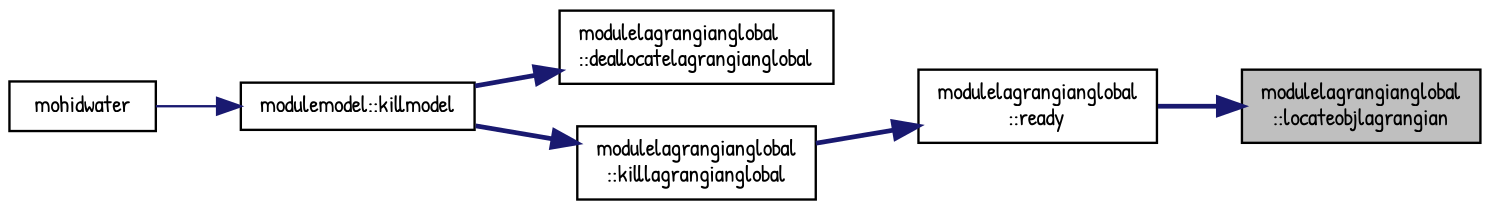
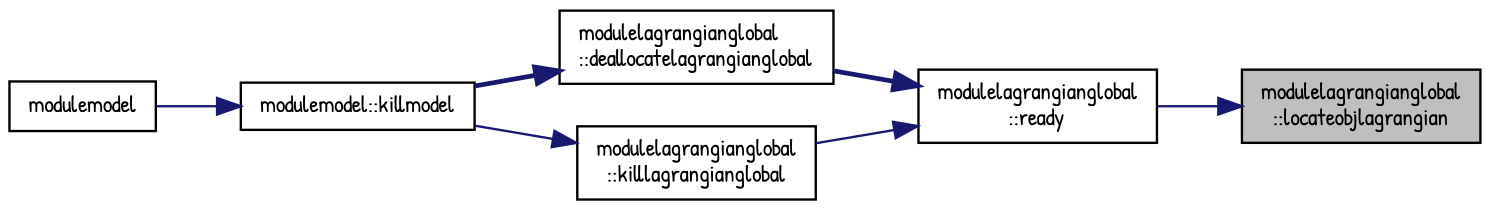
edge "modulelagrangianglobal ::deallocatelagrangianglobal" -> "modulelagrangianglobal ::ready": added
node "mohidwater": label "mohidwater" -> "modulemodel"
edge "modulelagrangianglobal ::ready" -> "modulelagrangianglobal ::locateobjlagrangian": style bold -> solid
edge "modulemodel::killmodel" -> "modulelagrangianglobal ::killlagrangianglobal": style bold -> solid
edge "modulelagrangianglobal ::killlagrangianglobal" -> "modulelagrangianglobal ::ready": style bold -> solid
